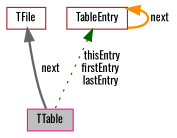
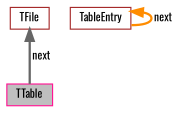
edge "TTable" -> "TableEntry": removed, label "thisEntry firstEntry lastEntry"
